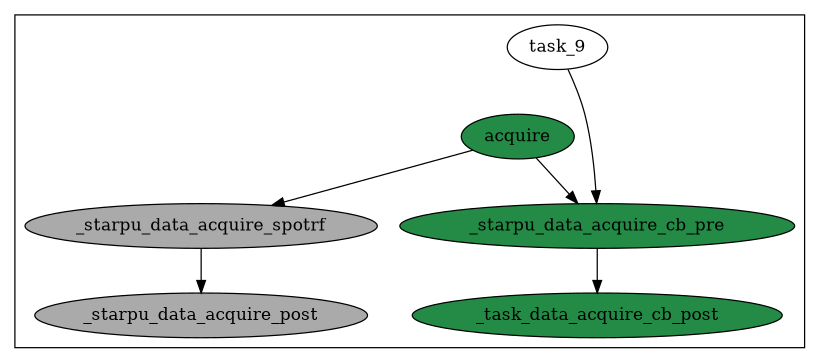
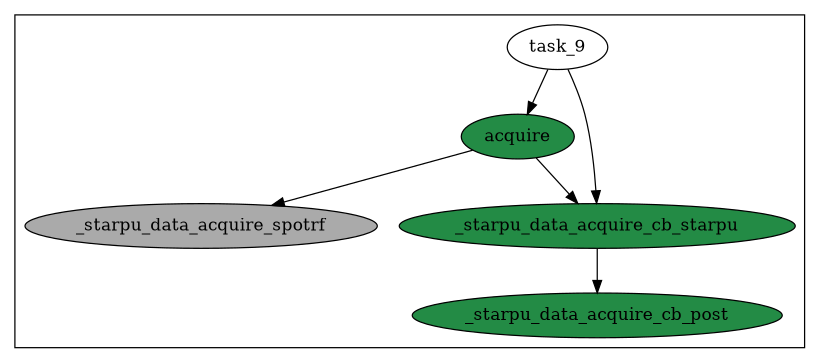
edge "task_9" -> "acquire": added
node "_starpu_data_acquire_cb_pre": label "_starpu_data_acquire_cb_pre" -> "_starpu_data_acquire_cb_starpu"
node "_starpu_data_acquire_post": removed
node "_task_data_acquire_cb_post": label "_task_data_acquire_cb_post" -> "_starpu_data_acquire_cb_post"
